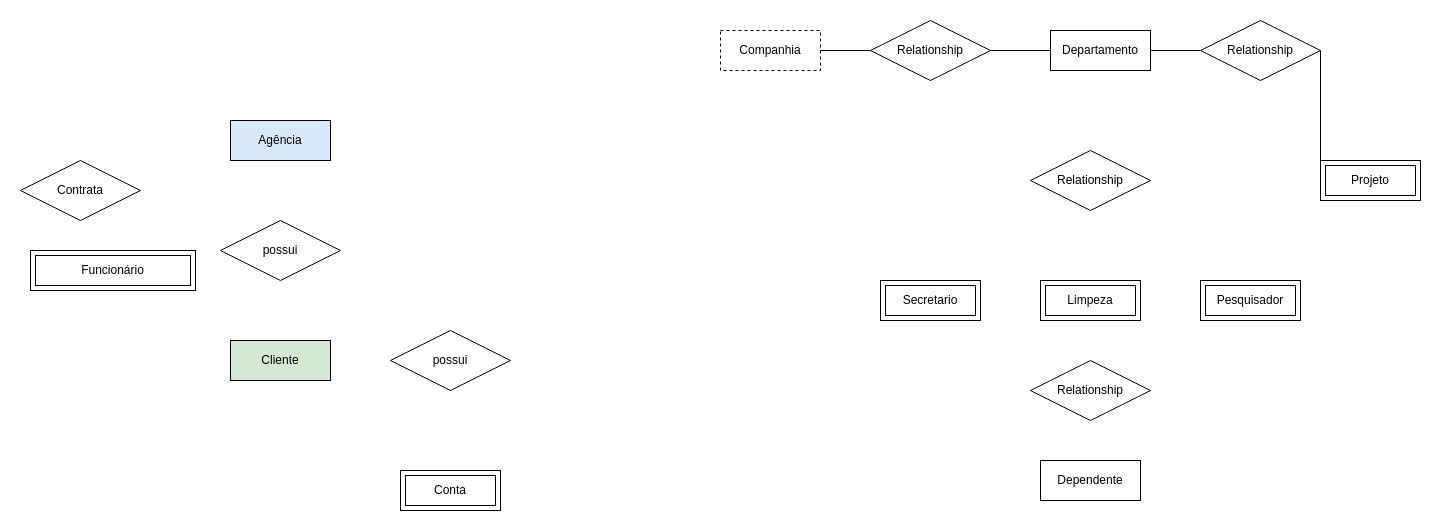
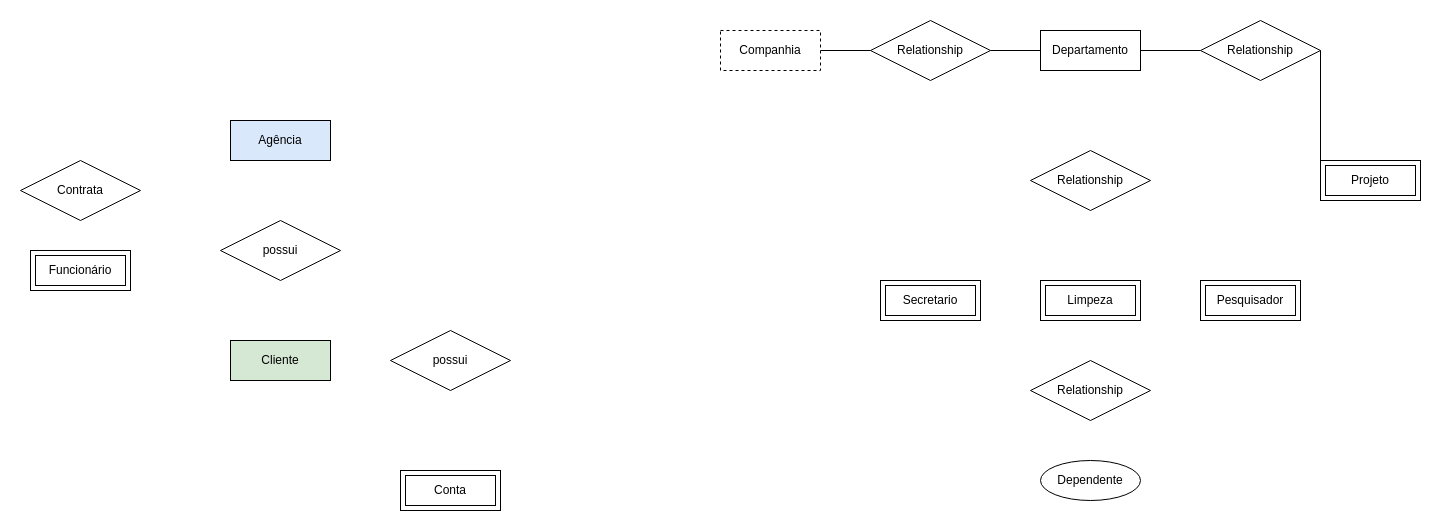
node "Departamento": moved (1101, 51) -> (1091, 51)
node "Funcionário": size 165x40 -> 100x40
node "Dependente": shape rectangle -> ellipse
